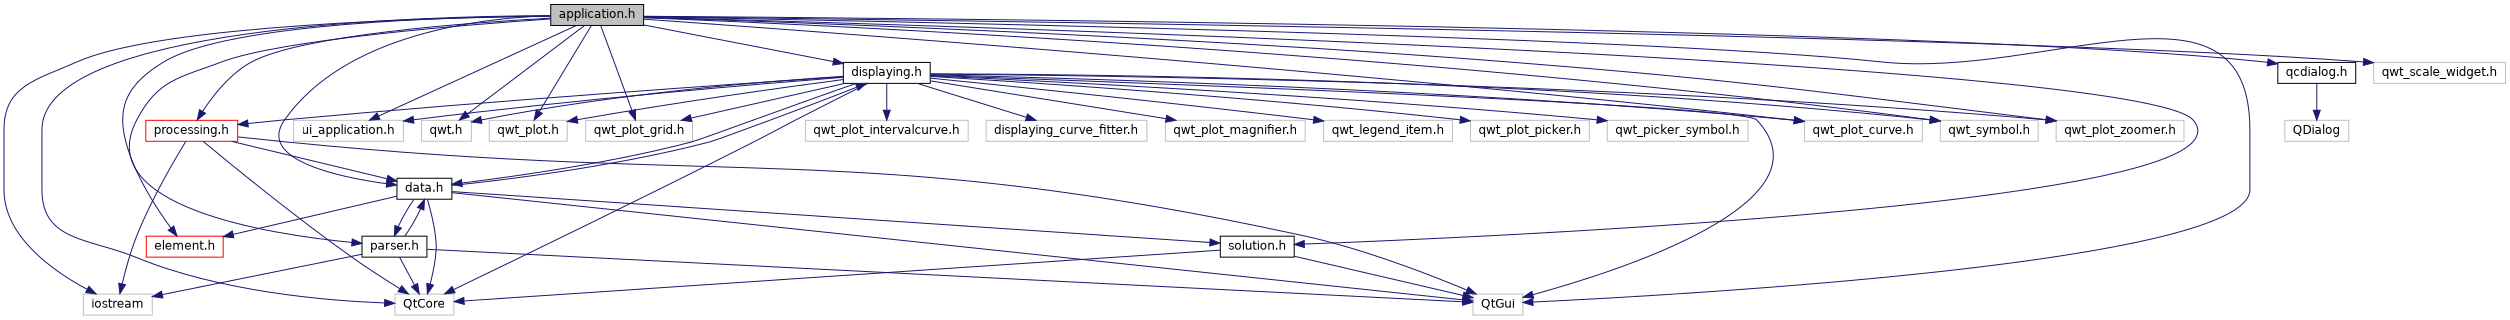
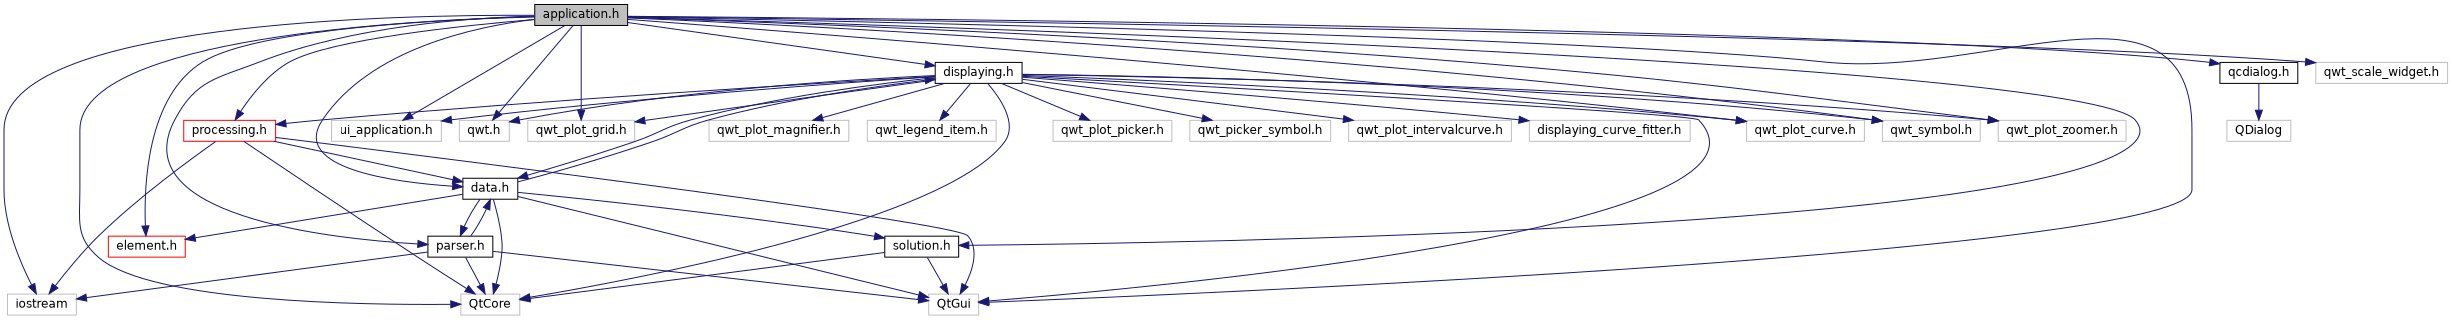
node "qwt_plot.h": removed
